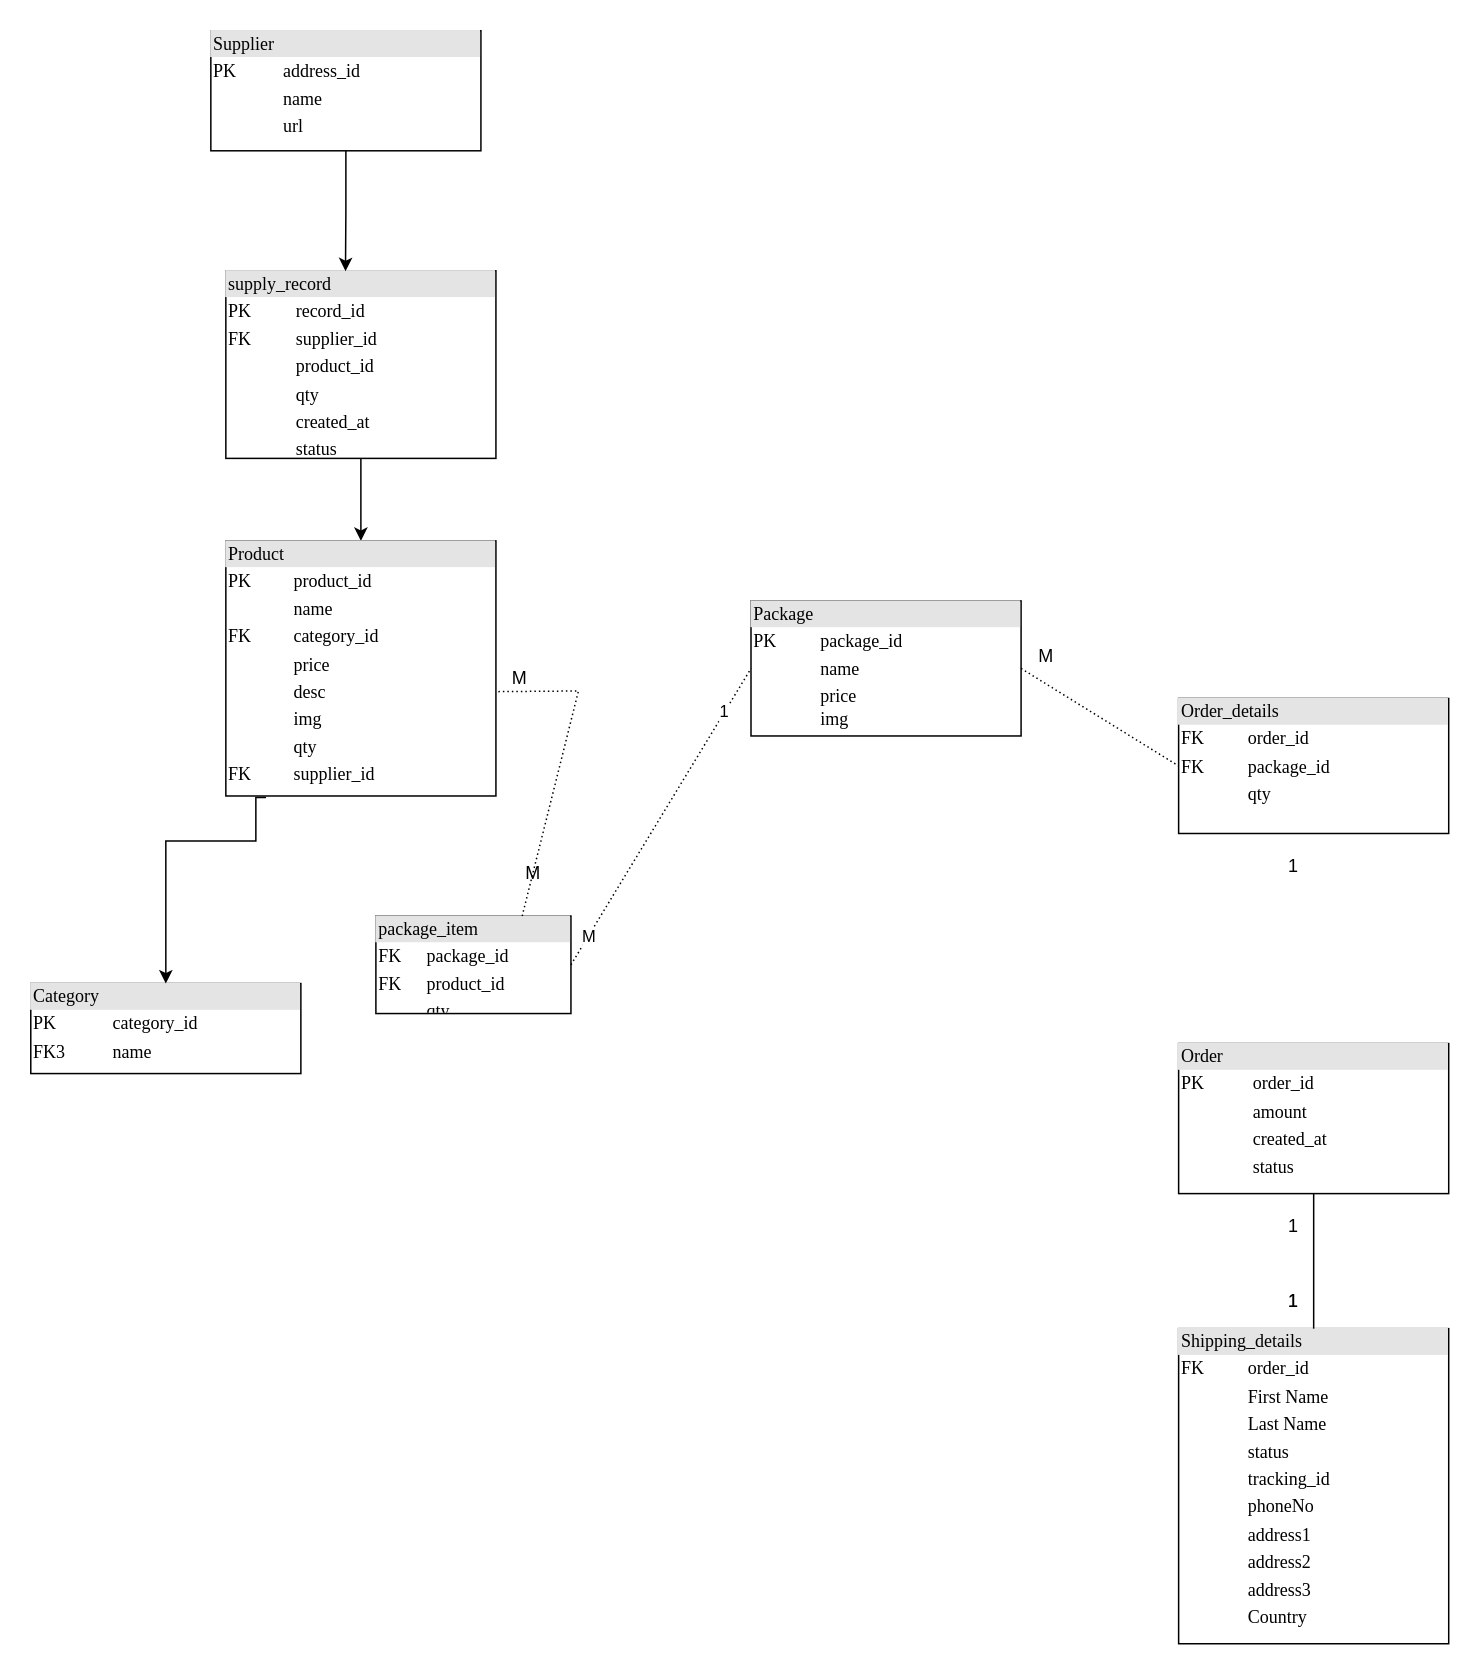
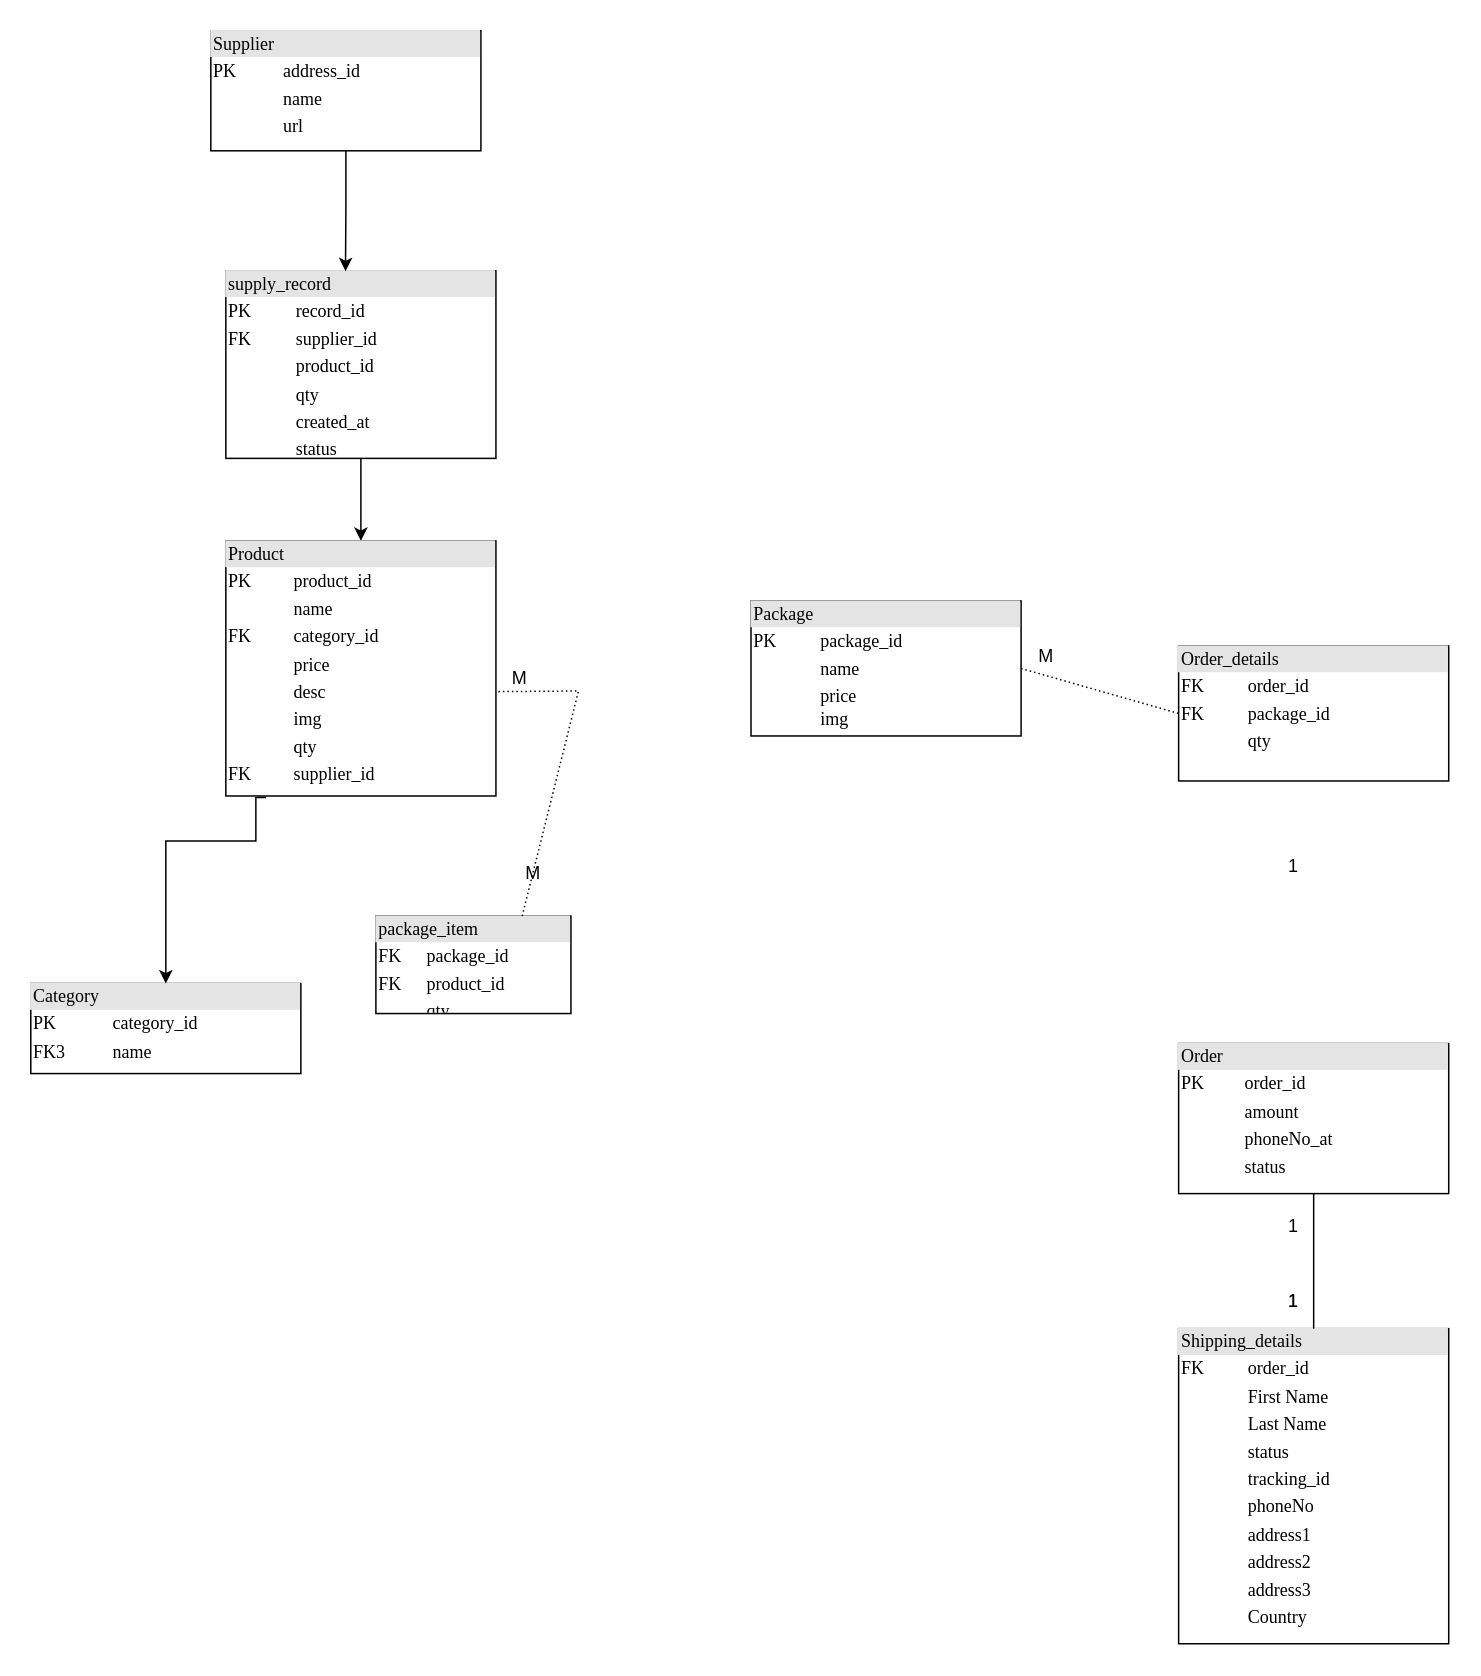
node "Order_details FK order_id FK package_id qty": moved (1313, 766) -> (1313, 713)
edge "Package PK package_id name price img" -- "package_item FK package_id FK product_id qty": removed, labels "1", "M"
node "Order PK order_id amount created_at status": label "Order PK order_id amount created_at status" -> "Order PK order_id amount phoneNo_at status"
